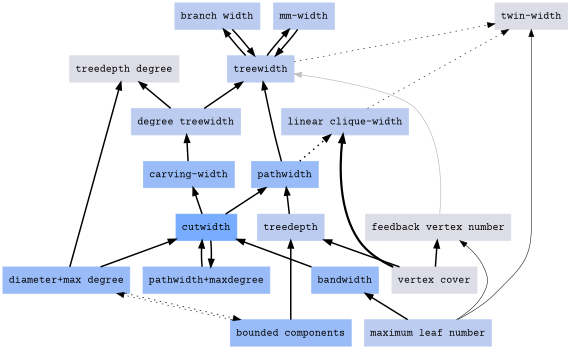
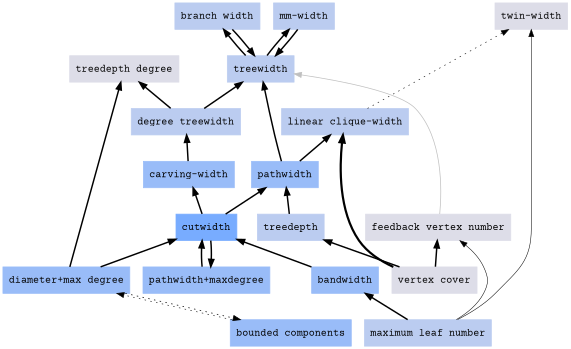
edge "treewidth" -> "twin-width": removed
edge "pathwidth" -> "linear clique-width": style dotted -> solid
edge "bounded components" -> "treedepth": removed
